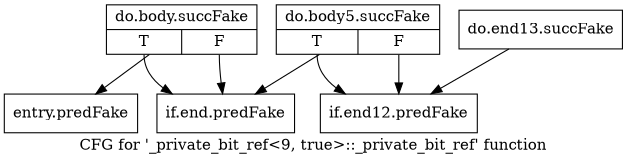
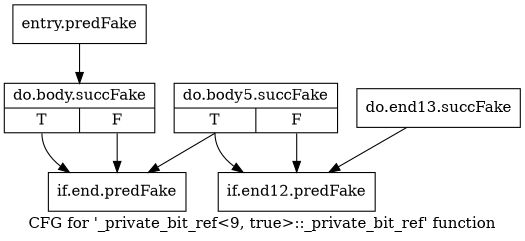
edge "do.body.succFake" -> "entry.predFake": reversed
